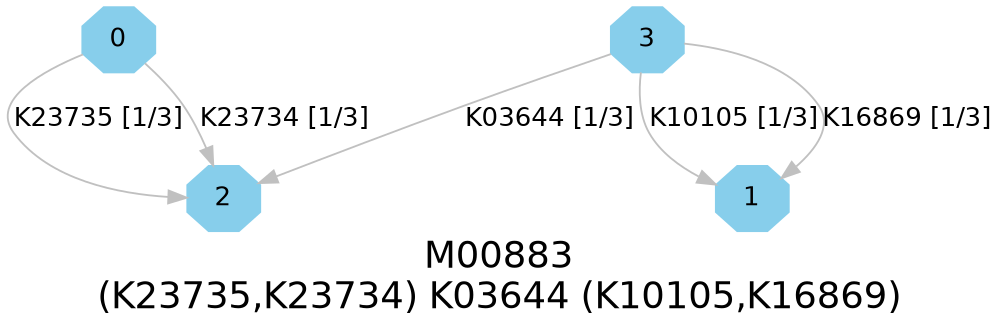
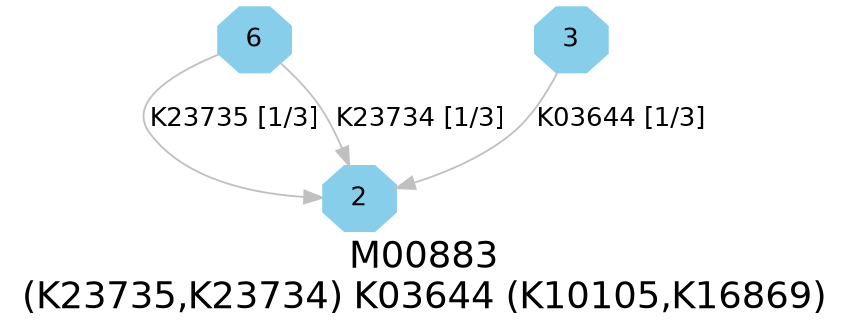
node "0": label "0" -> "6"
node "1": removed
